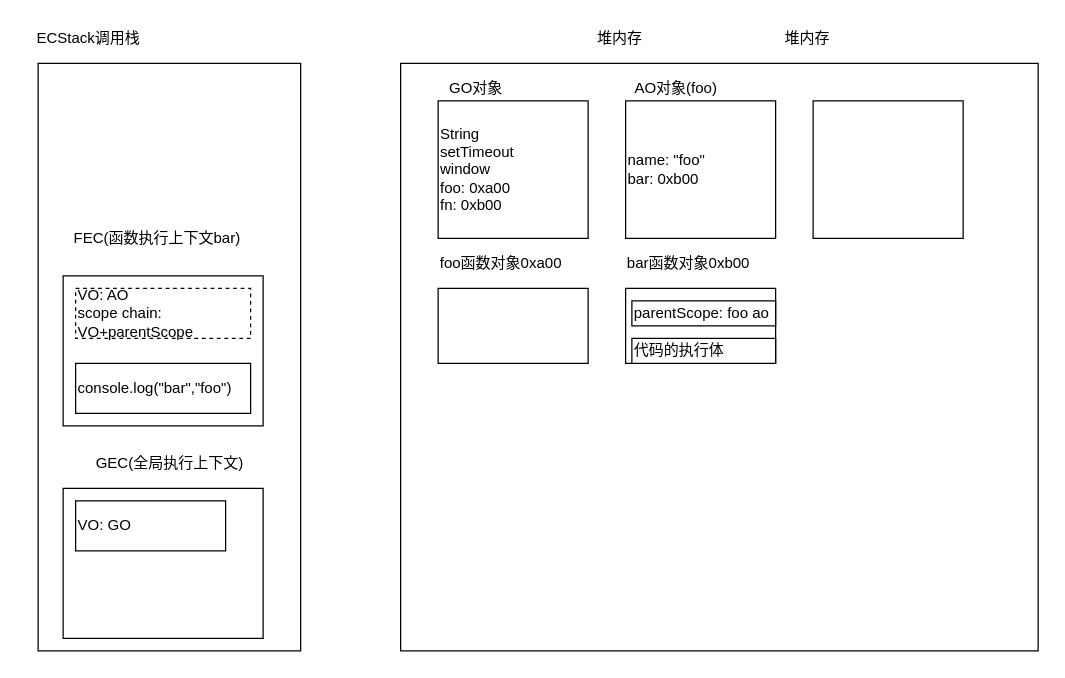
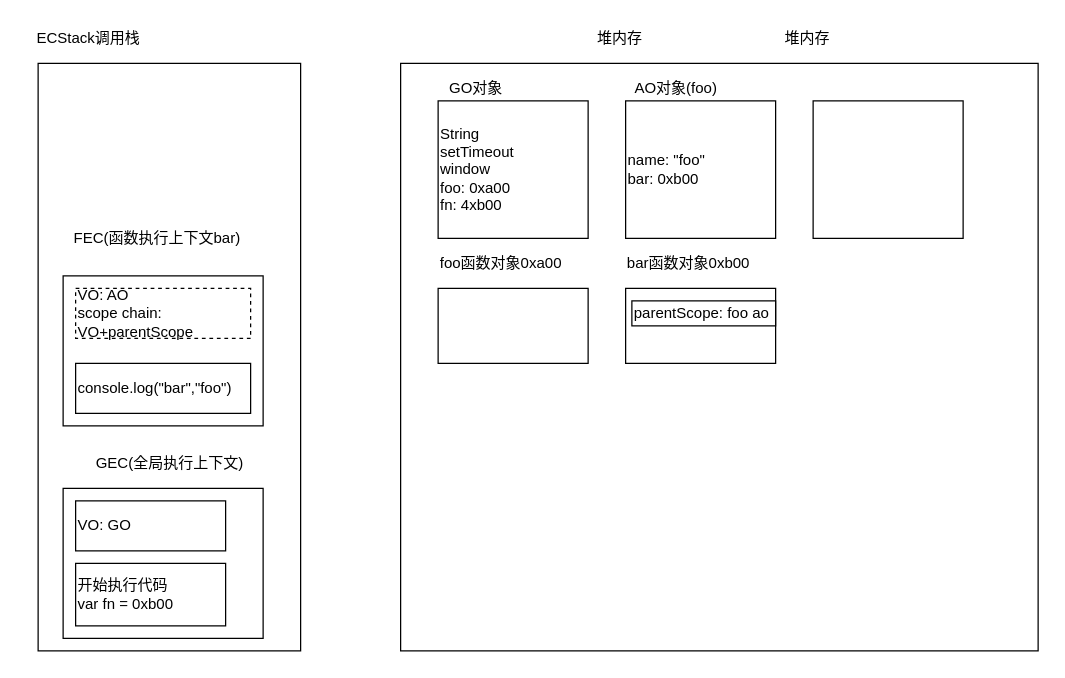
node "String setTimeout window foo: 0xa00 fn: 0xb00": label "String setTimeout window foo: 0xa00 fn: 0xb00" -> "String setTimeout window foo: 0xa00 fn: 4xb00"
node "代码的执行体": removed
node "开始执行代码 var fn = 0xb00": added
